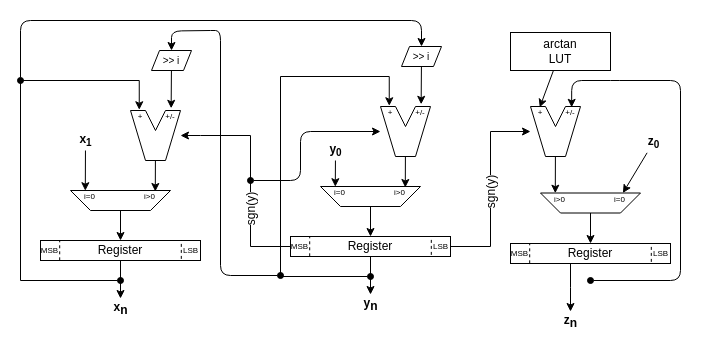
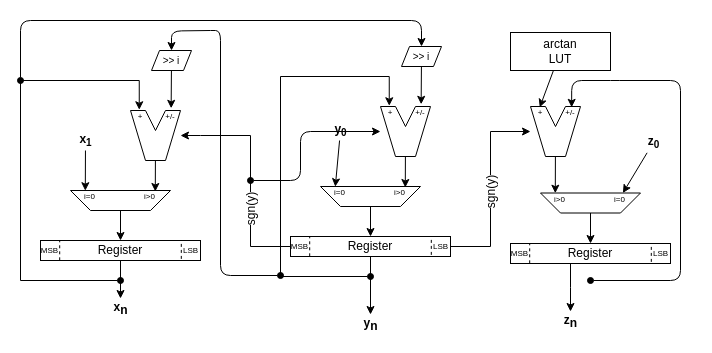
node "y0": moved (336, 151) -> (341, 131)
node "yn": moved (371, 305) -> (371, 325)
